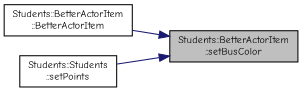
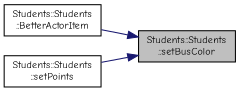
node "Students::BetterActorItem ::BetterActorItem": label "Students::BetterActorItem ::BetterActorItem" -> "Students::Students ::BetterActorItem"
node "Students::BetterActorItem ::setBusColor": label "Students::BetterActorItem ::setBusColor" -> "Students::Students ::setBusColor"
